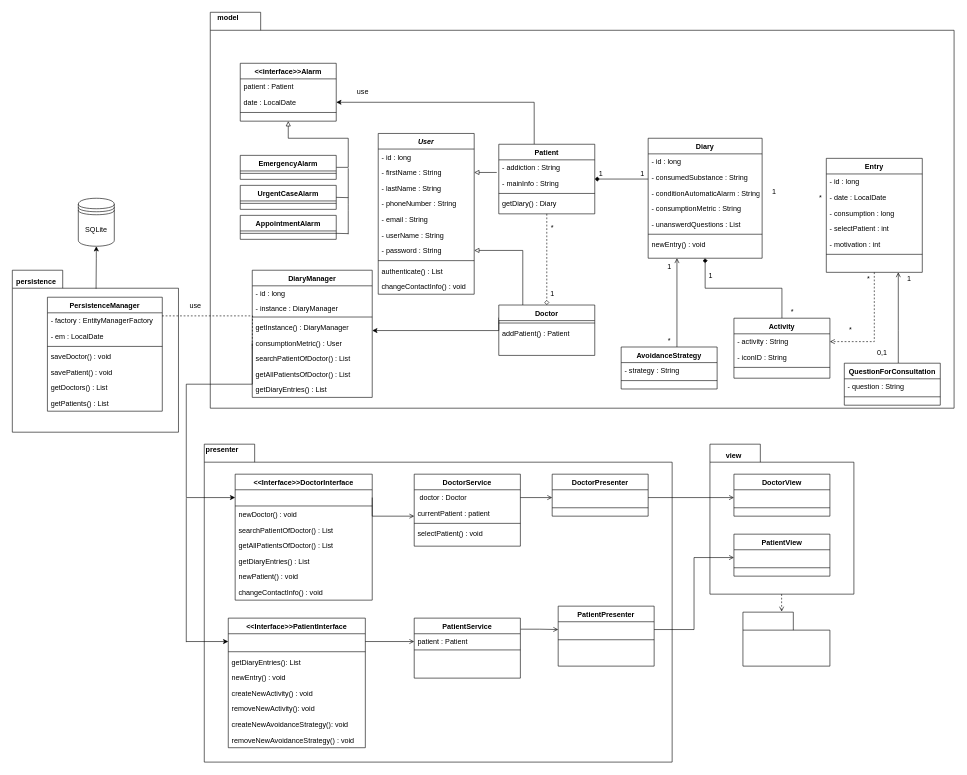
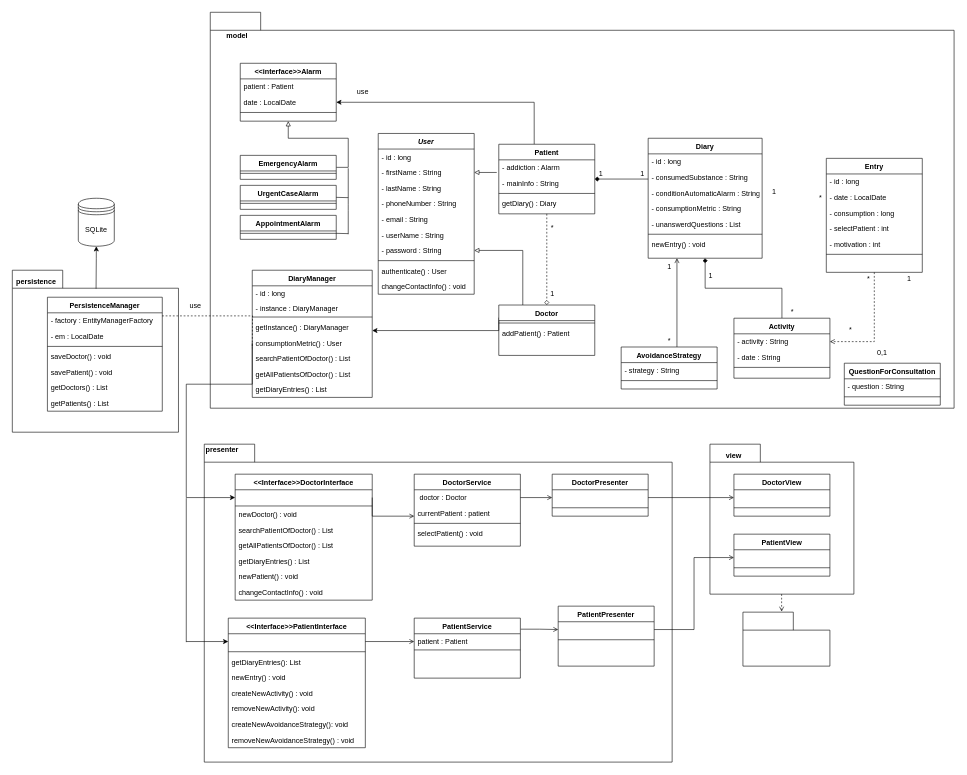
node "model": moved (228, 18) -> (237, 36)
node "- addiction : String": label "- addiction : String" -> "- addiction : Alarm"
node "authenticate() : List": label "authenticate() : List" -> "authenticate() : User"
edge "QuestionForConsultation" -> "Entry": removed
node "- iconID : String": label "- iconID : String" -> "- date : String"
